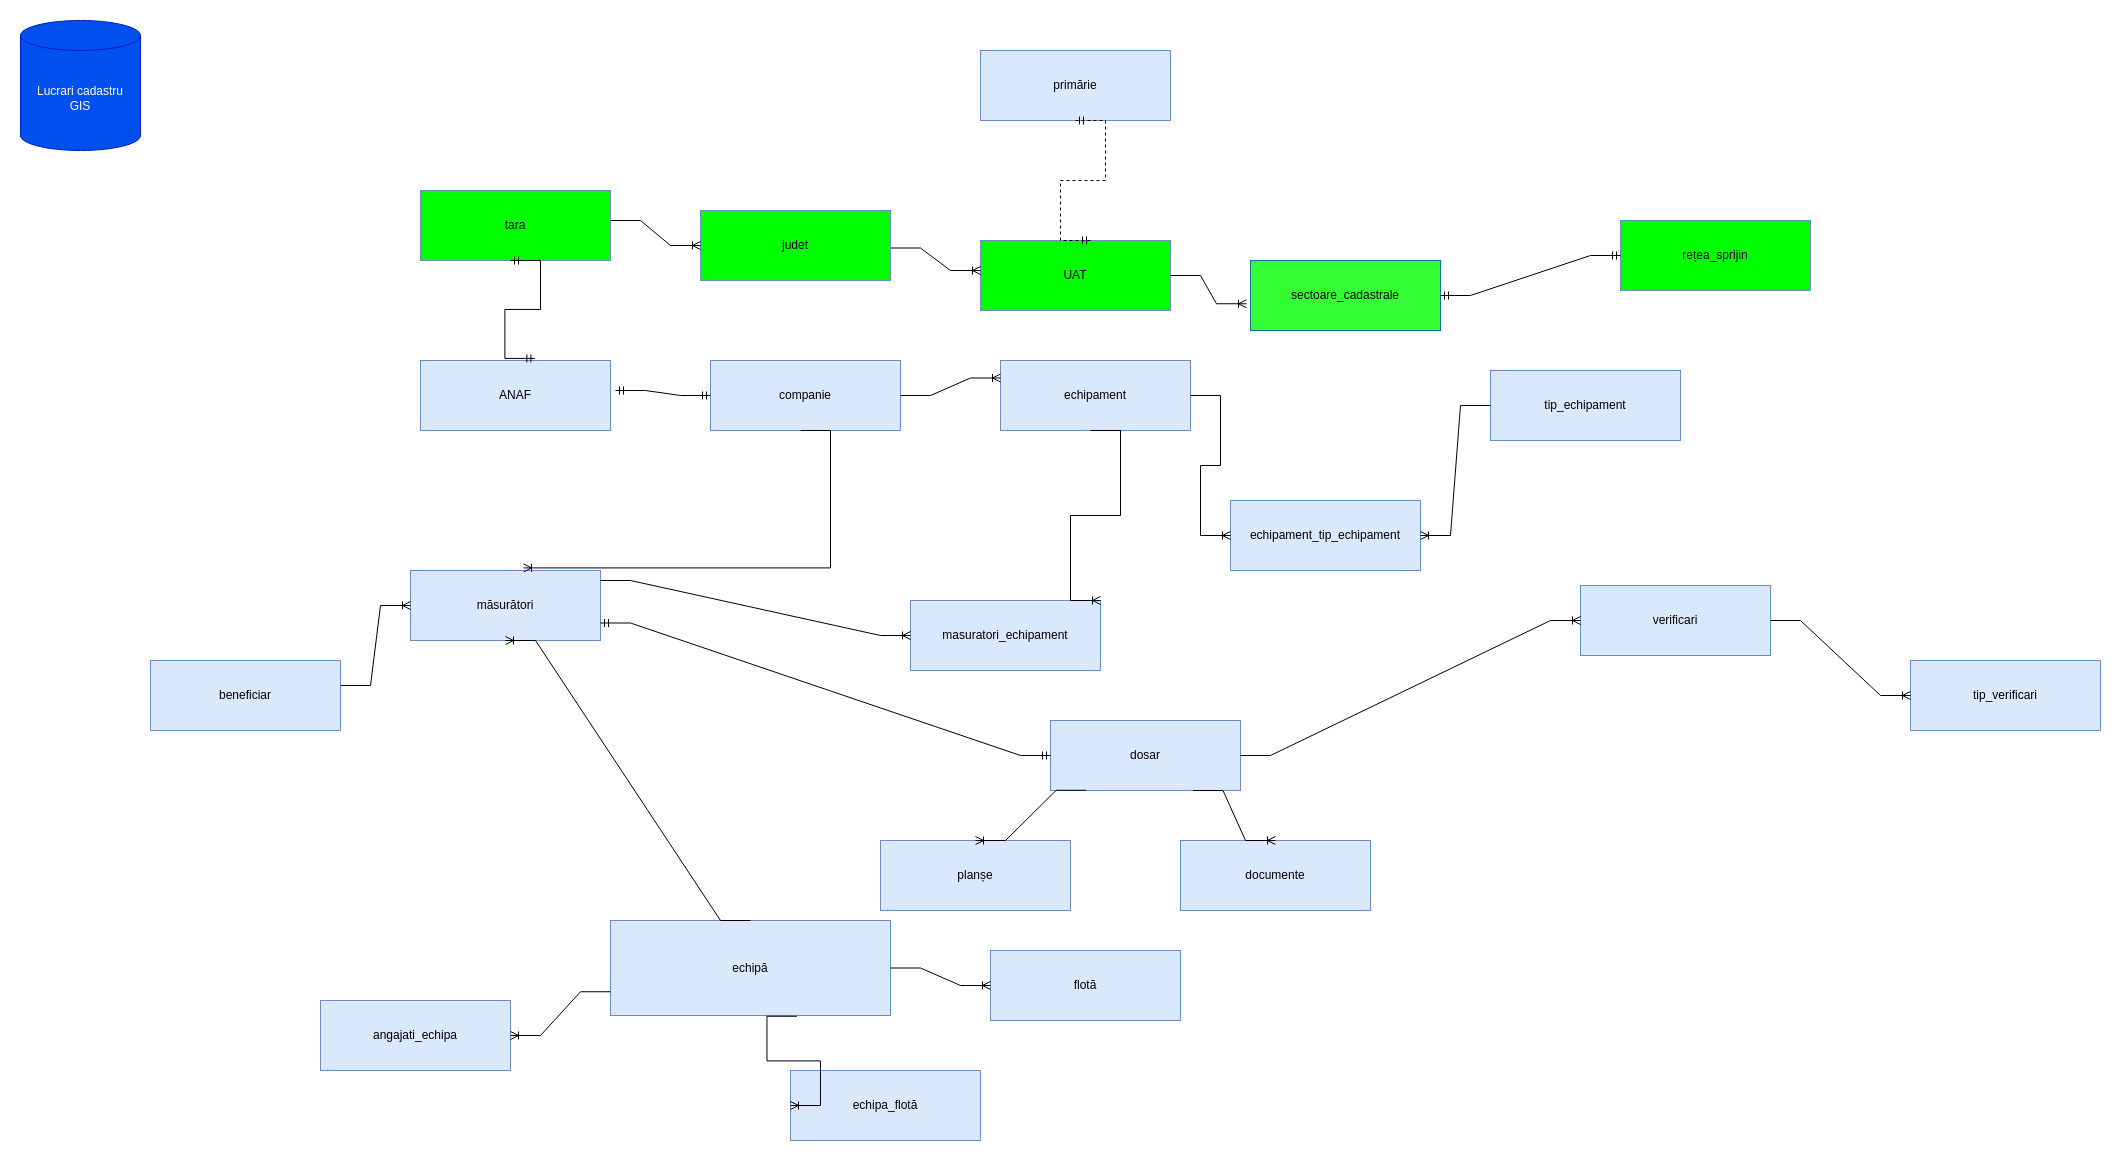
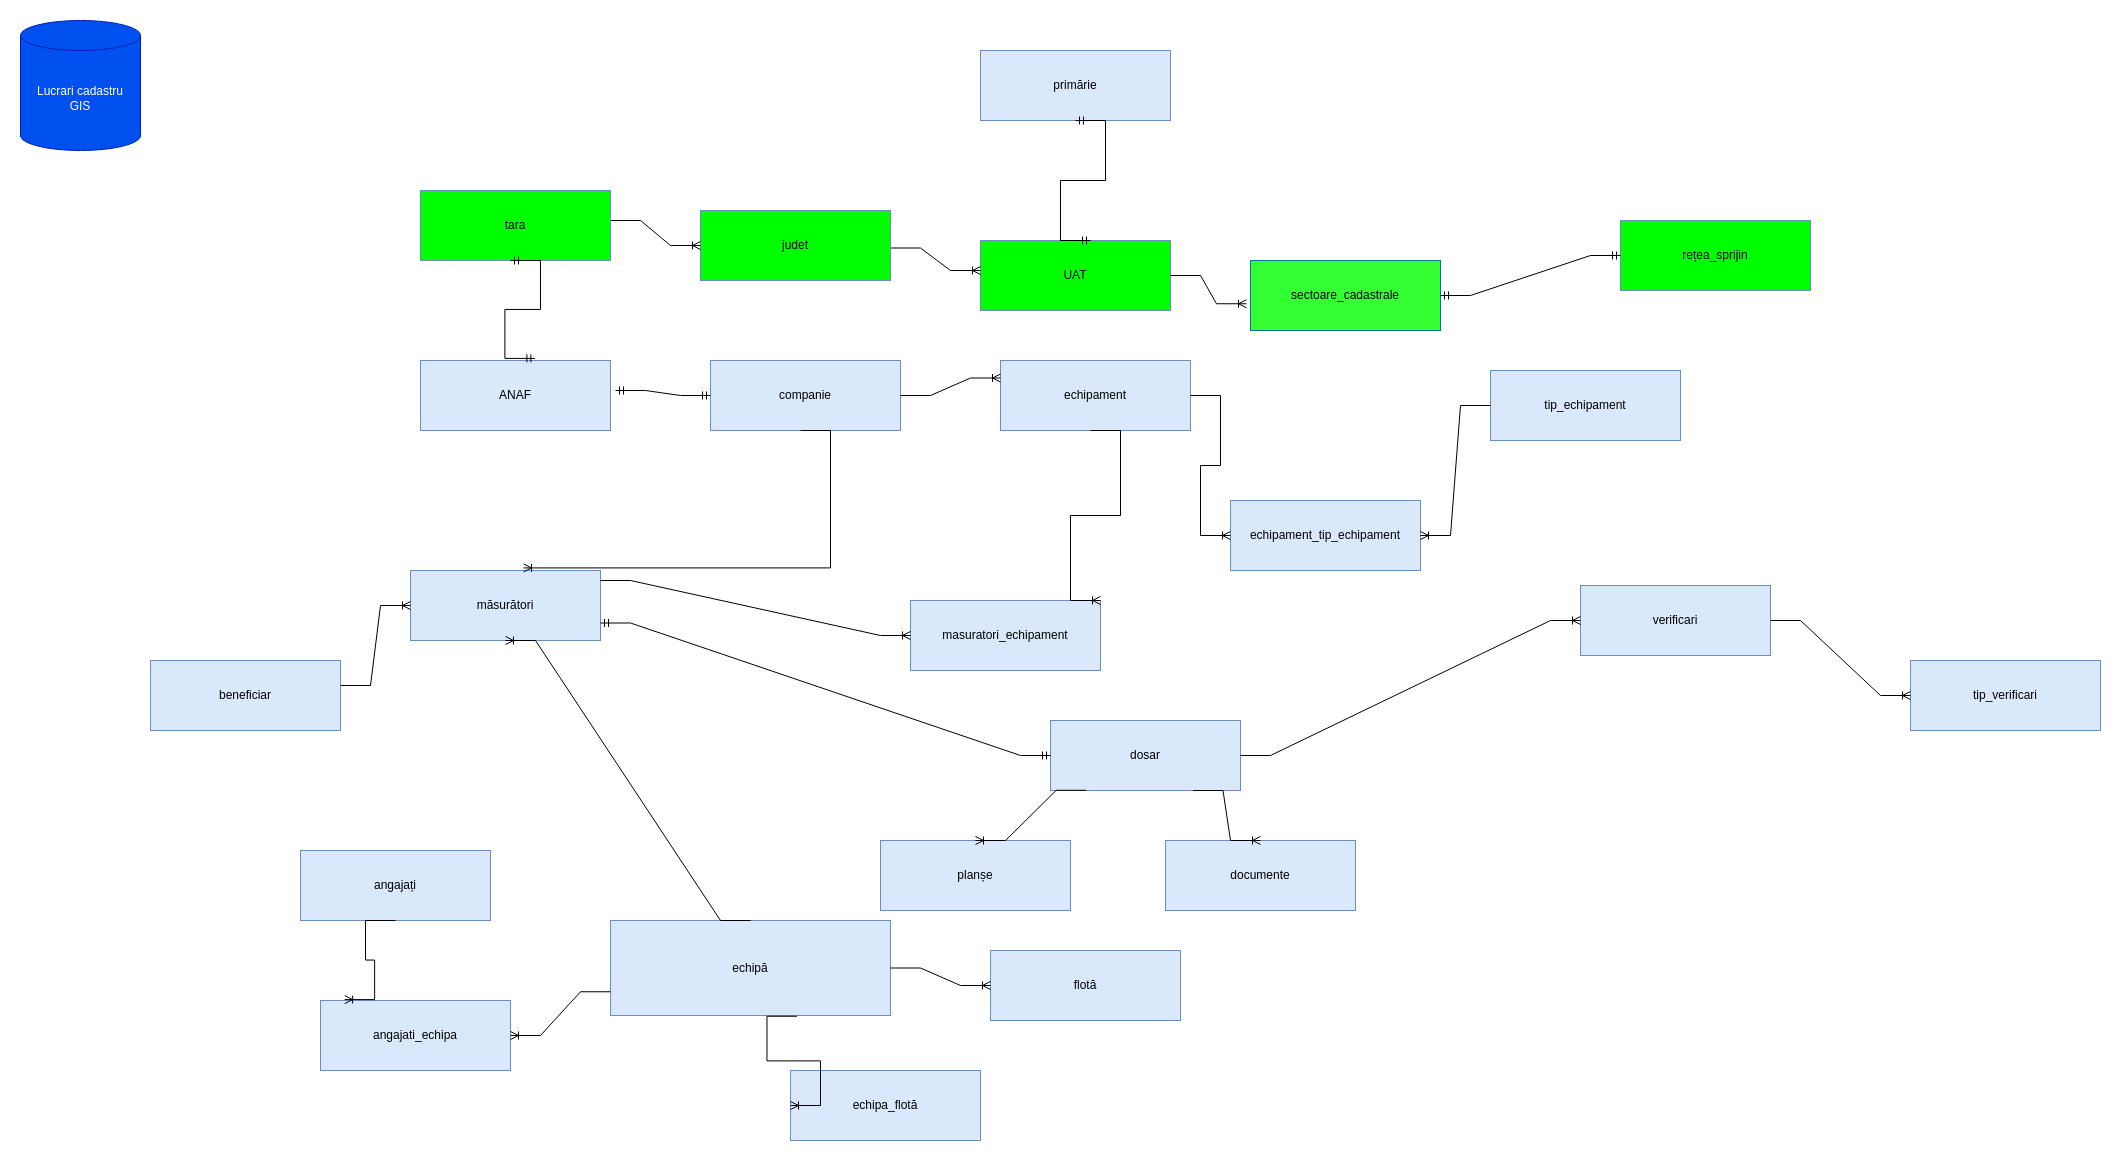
edge "primărie" -- "UAT": style dashed -> solid
node "documente": moved (1276, 876) -> (1261, 876)
node "angajați": added
edge "angajați" -> "angajati_echipa": added
